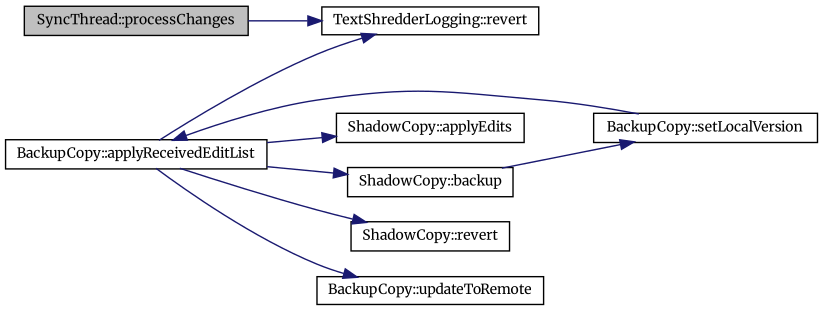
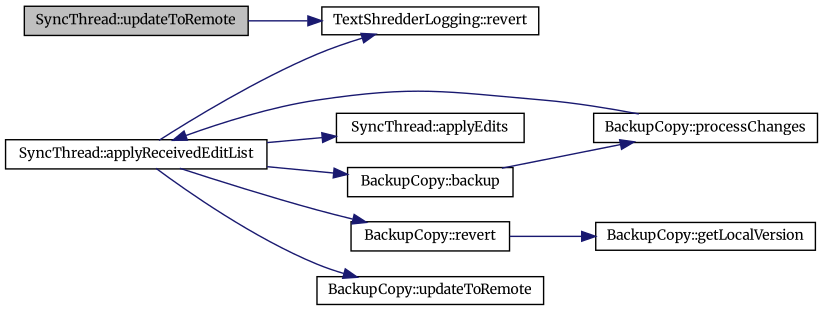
node "SyncThread::processChanges": label "SyncThread::processChanges" -> "SyncThread::updateToRemote"
node "ShadowCopy::applyEdits": label "ShadowCopy::applyEdits" -> "SyncThread::applyEdits"
node "BackupCopy::setLocalVersion": label "BackupCopy::setLocalVersion" -> "BackupCopy::processChanges"
node "BackupCopy::applyReceivedEditList": label "BackupCopy::applyReceivedEditList" -> "SyncThread::applyReceivedEditList"
node "ShadowCopy::backup": label "ShadowCopy::backup" -> "BackupCopy::backup"
node "ShadowCopy::revert": label "ShadowCopy::revert" -> "BackupCopy::revert"
node "BackupCopy::getLocalVersion": added
